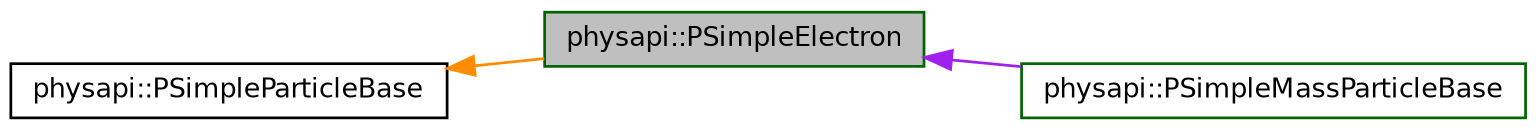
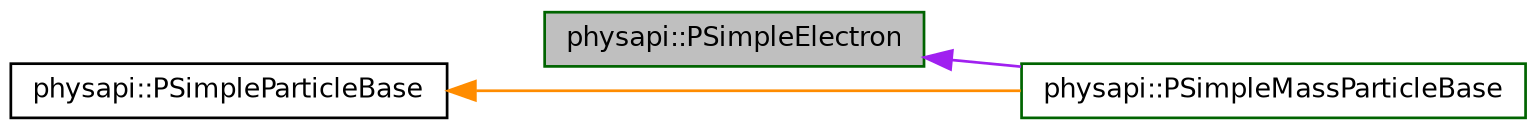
edge "physapi::PSimpleElectron" -> "physapi::PSimpleParticleBase": now "physapi::PSimpleMassParticleBase" -> "physapi::PSimpleParticleBase"
